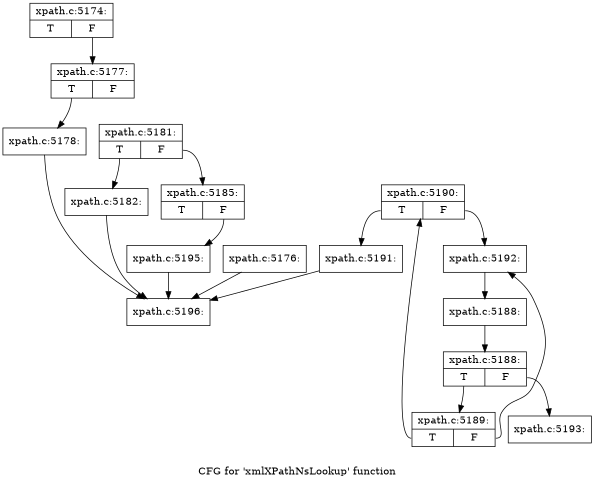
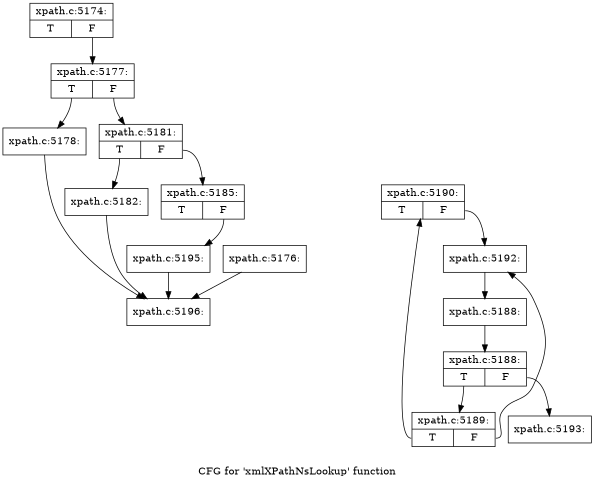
edge "xpath.c:5177:" -> "xpath.c:5181:": added
node "xpath.c:5191:": removed
